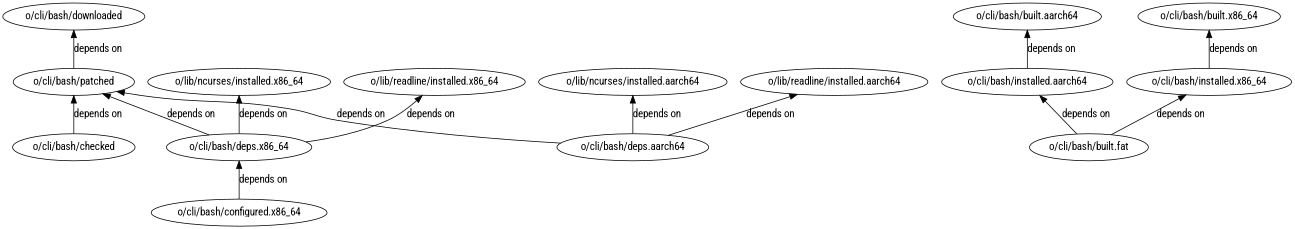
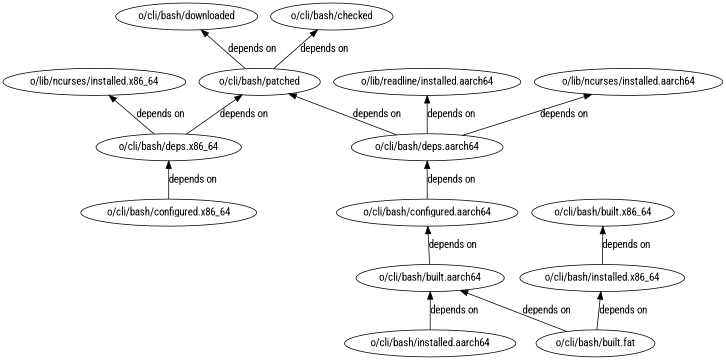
node "o/lib/readline/installed.x86_64": removed
edge "o/cli/bash/checked" -> "o/cli/bash/patched": reversed
edge "o/cli/bash/built.fat" -> "o/cli/bash/installed.aarch64": now "o/cli/bash/built.fat" -> "o/cli/bash/built.aarch64"
node "o/cli/bash/configured.aarch64": added
